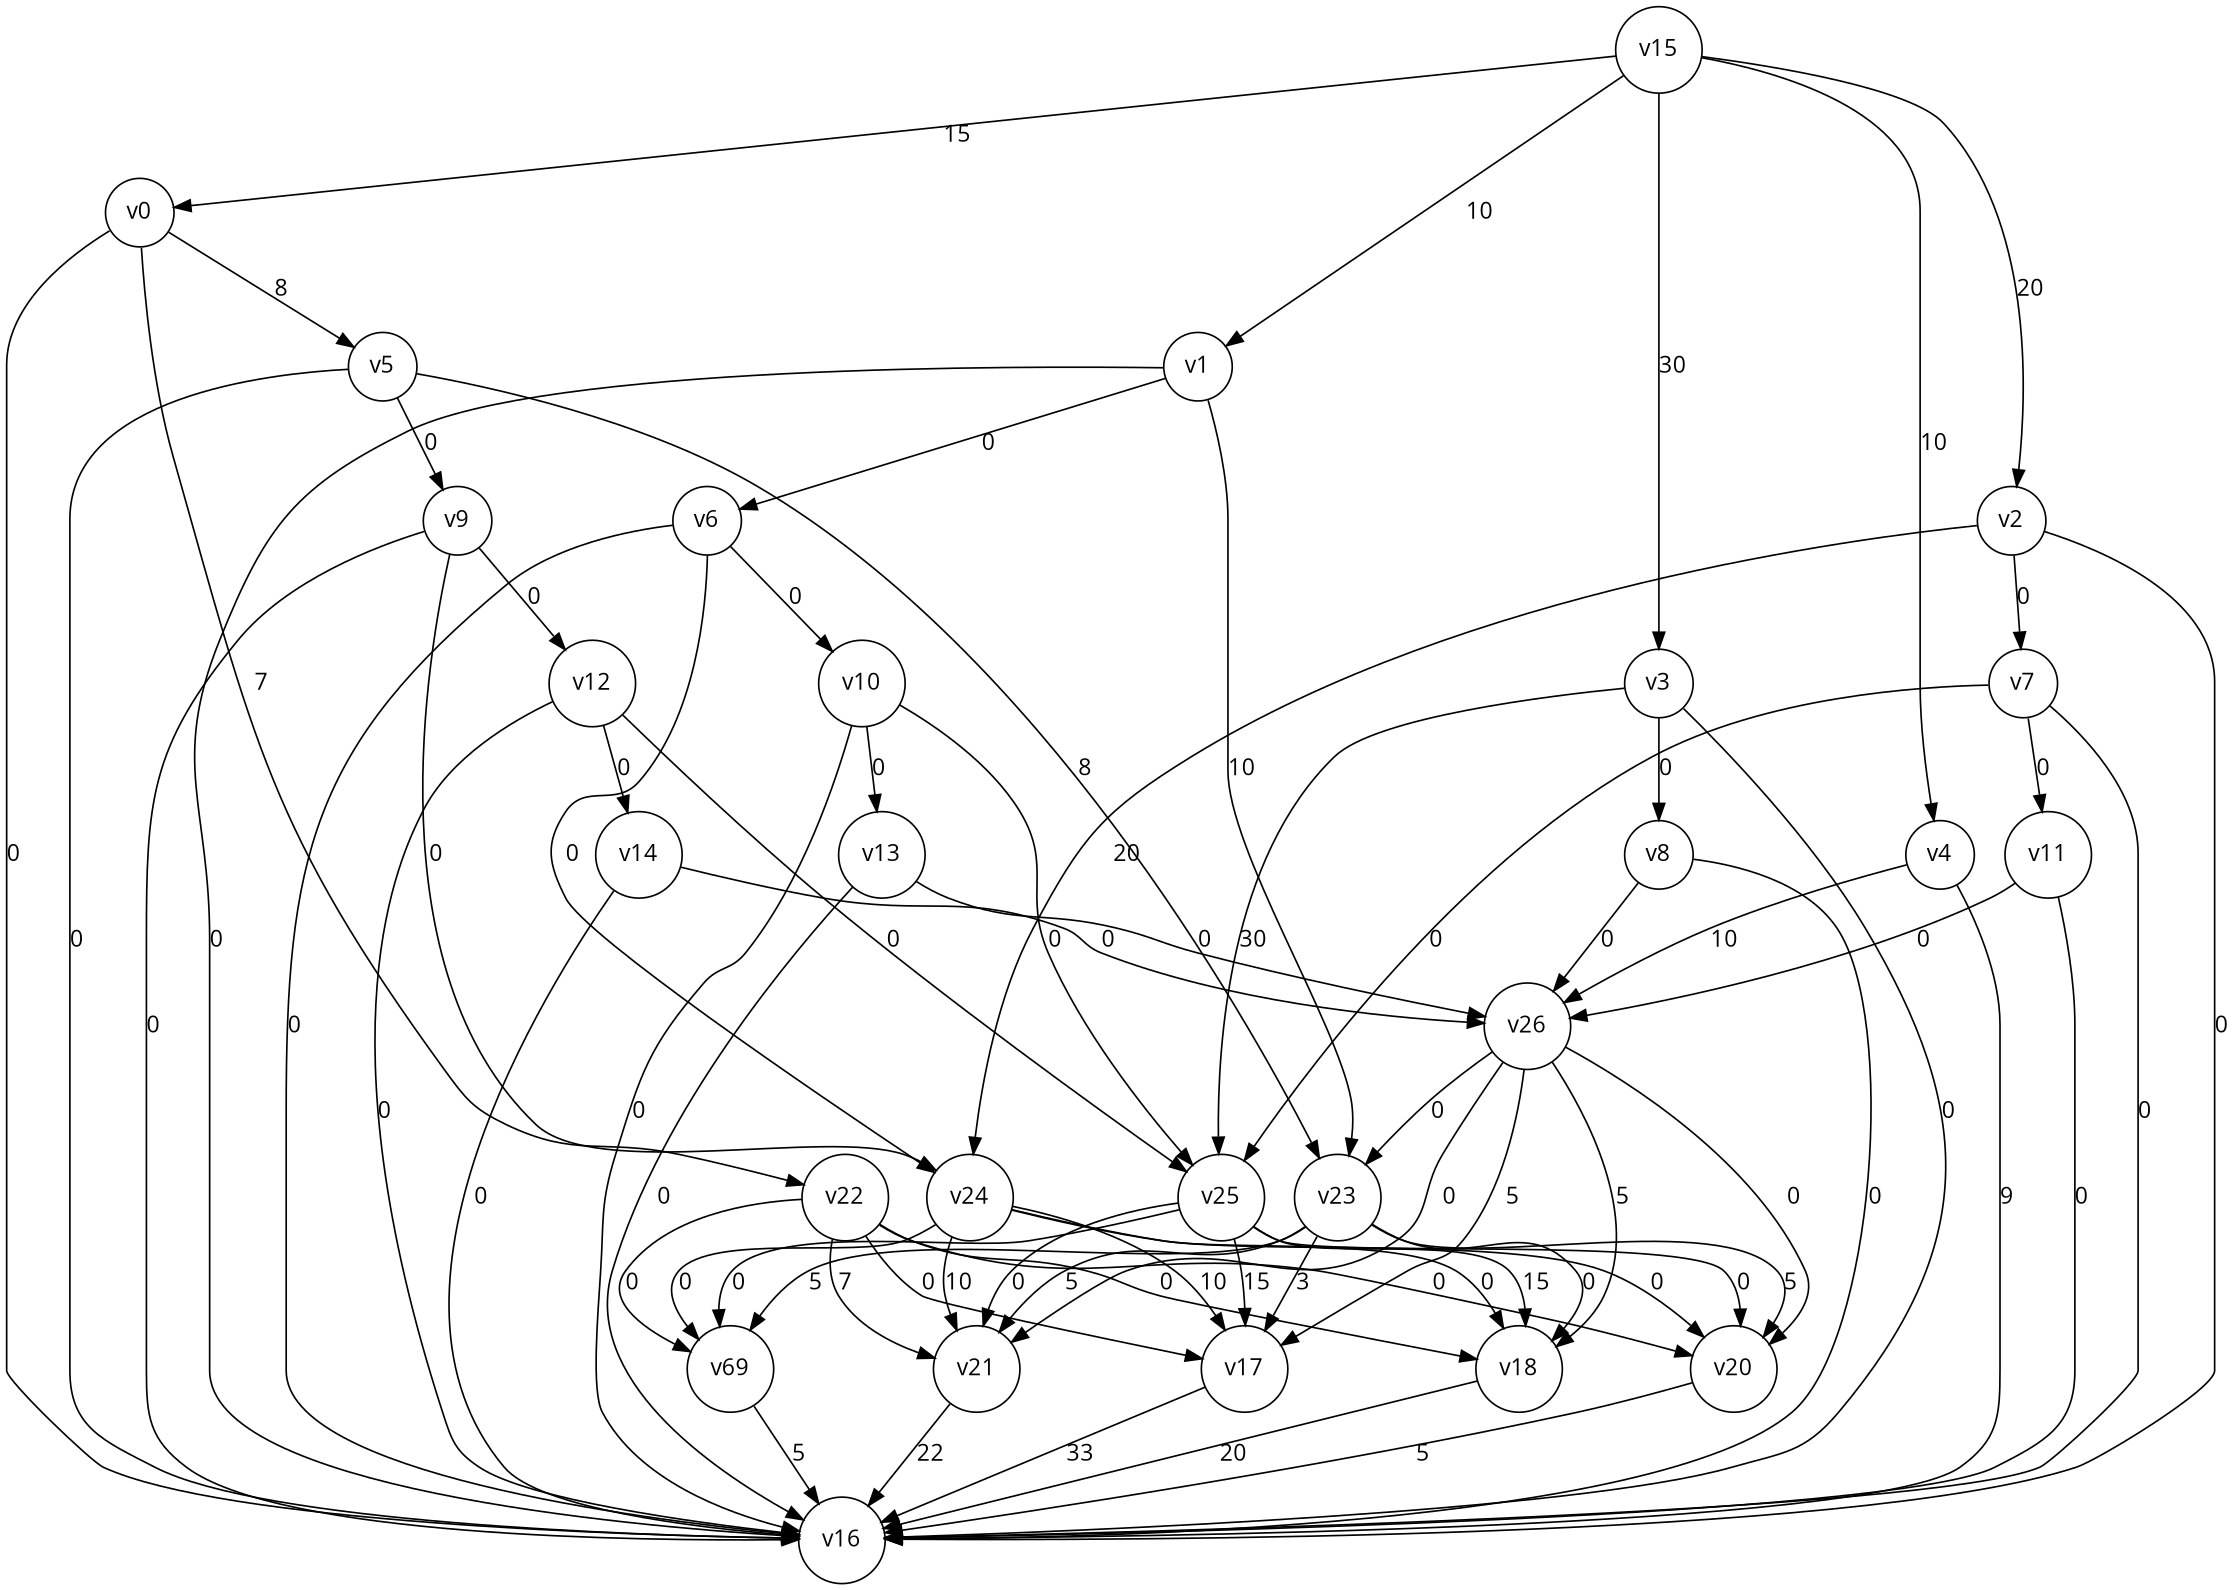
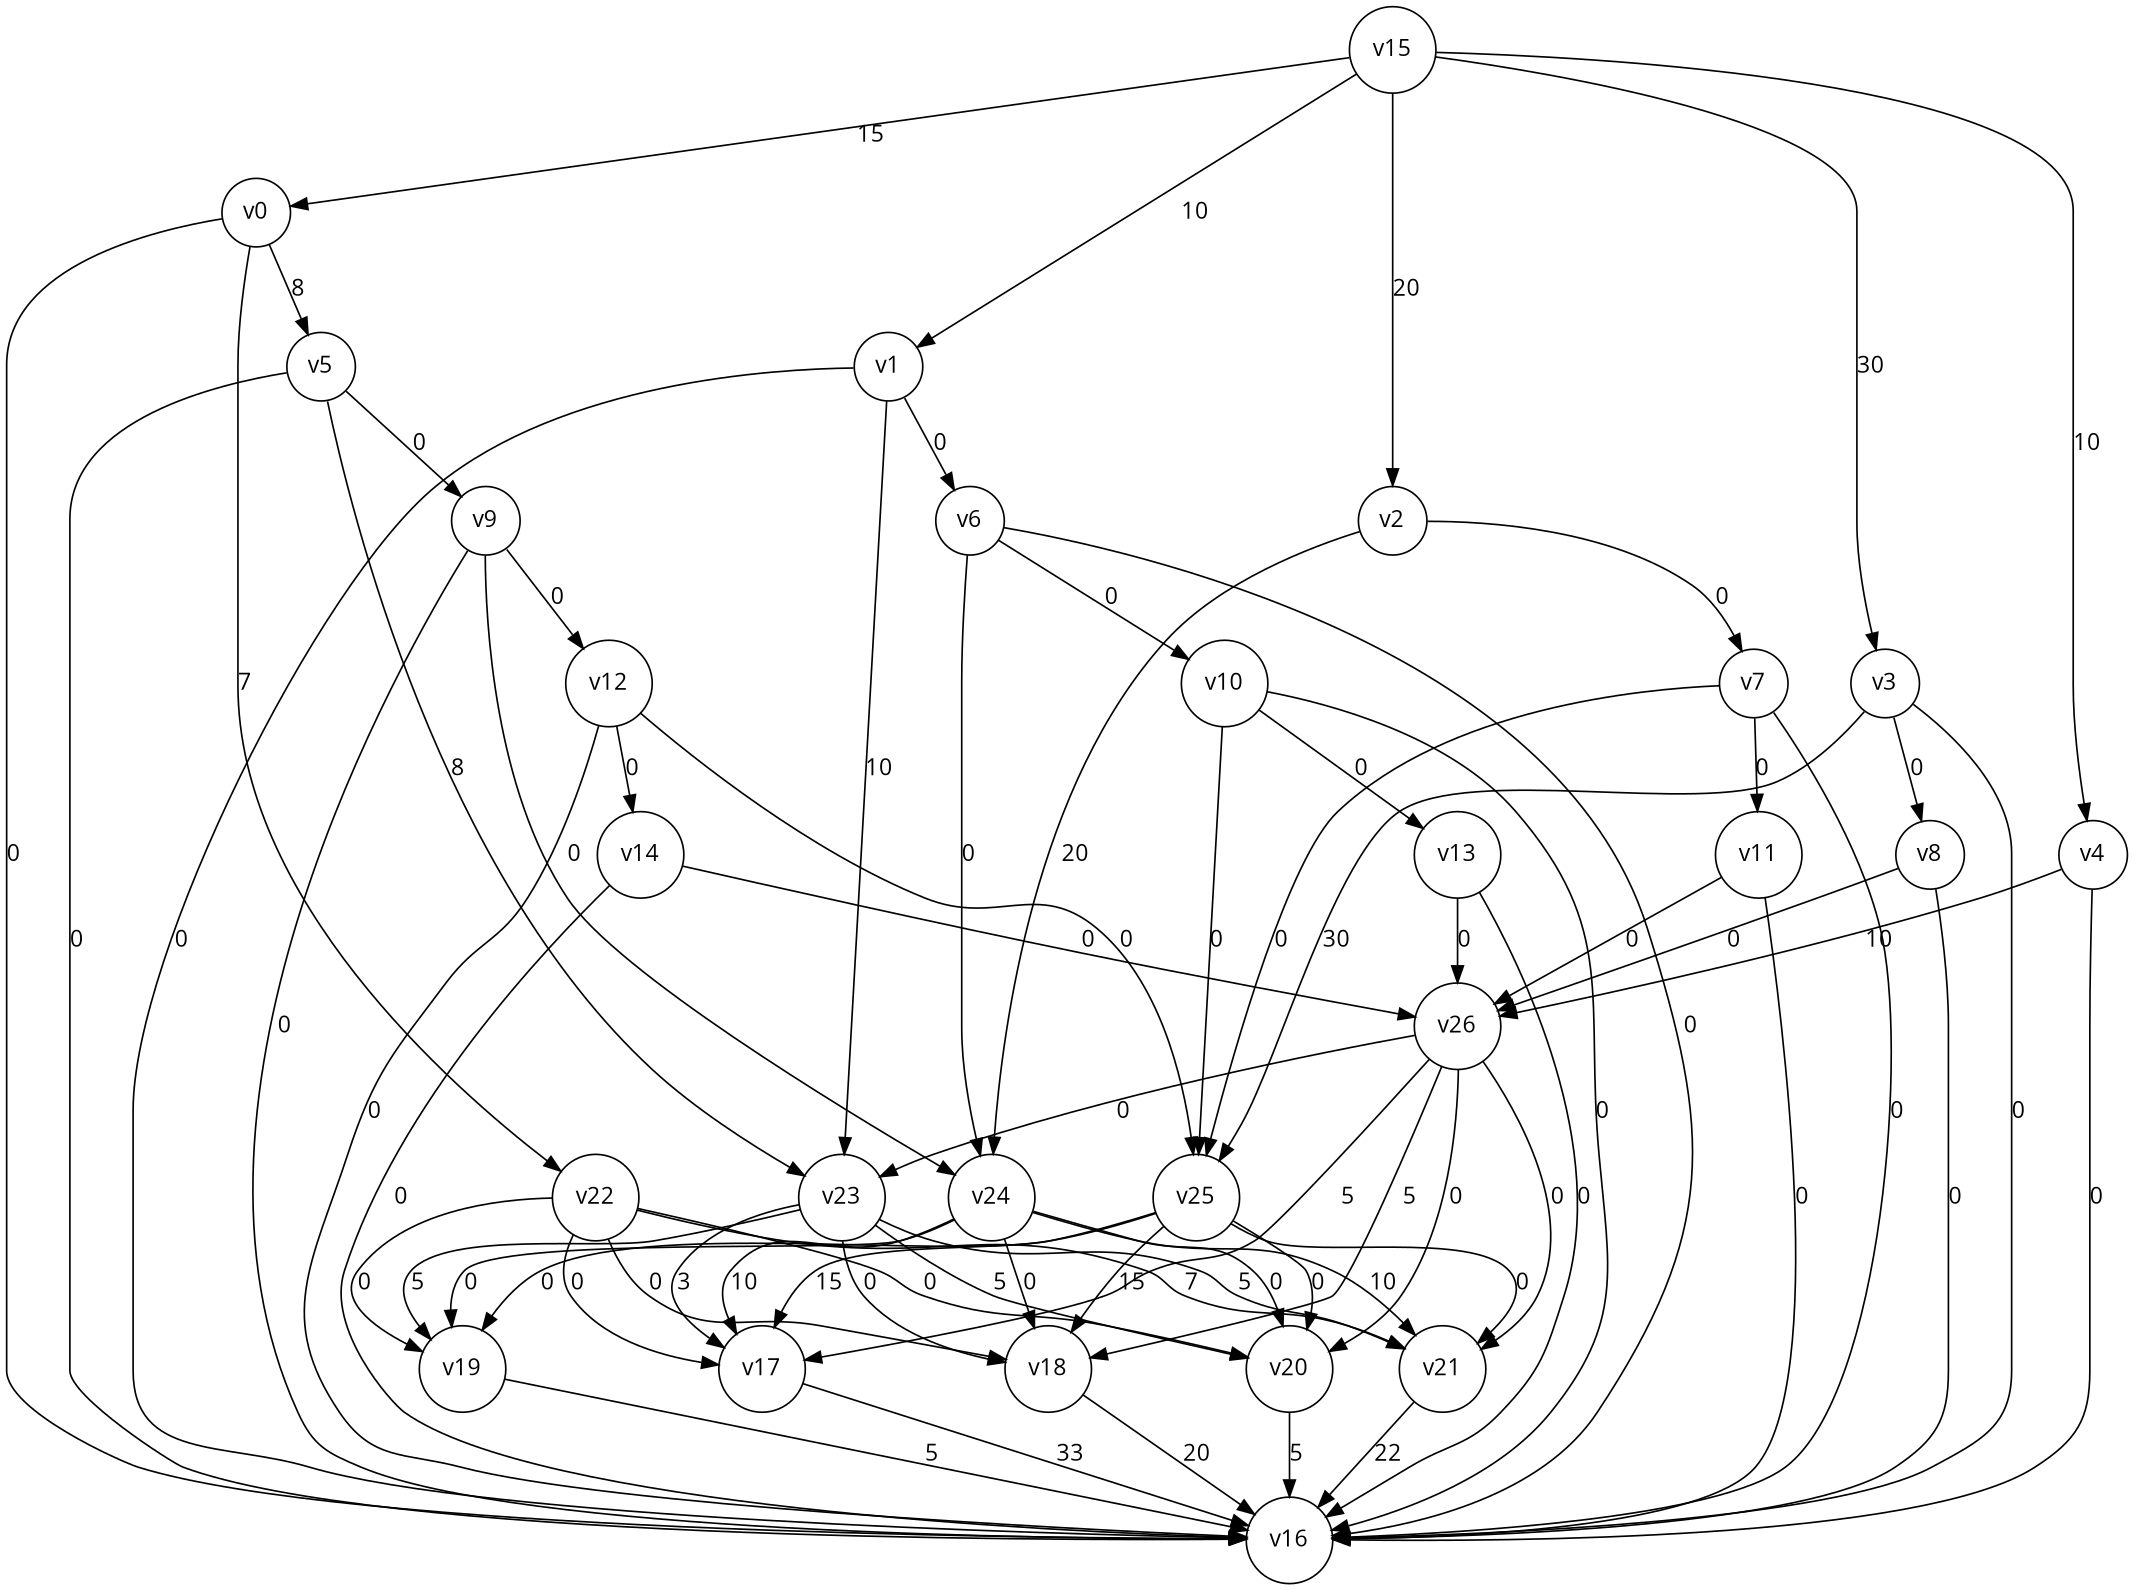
edge "v4" -> "v16": label "9" -> "0"
node "v69": label "v69" -> "v19"
edge "v2" -> "v16": removed, label "0"
